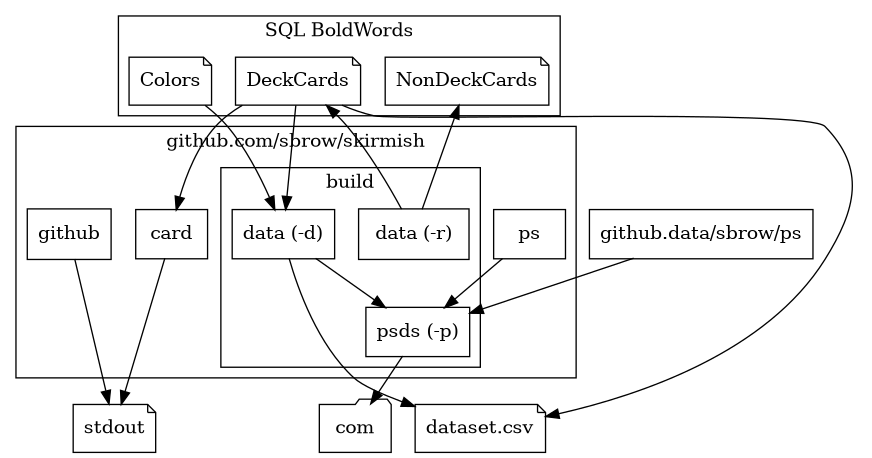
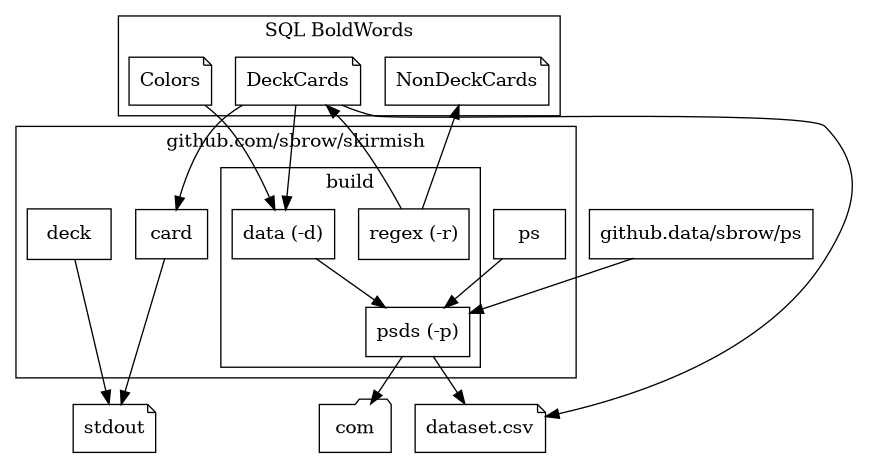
node "github": label "github" -> "deck"
node "data (-r)": label "data (-r)" -> "regex (-r)"
edge "data (-d)" -> "dataset.csv": now "psds (-p)" -> "dataset.csv"
